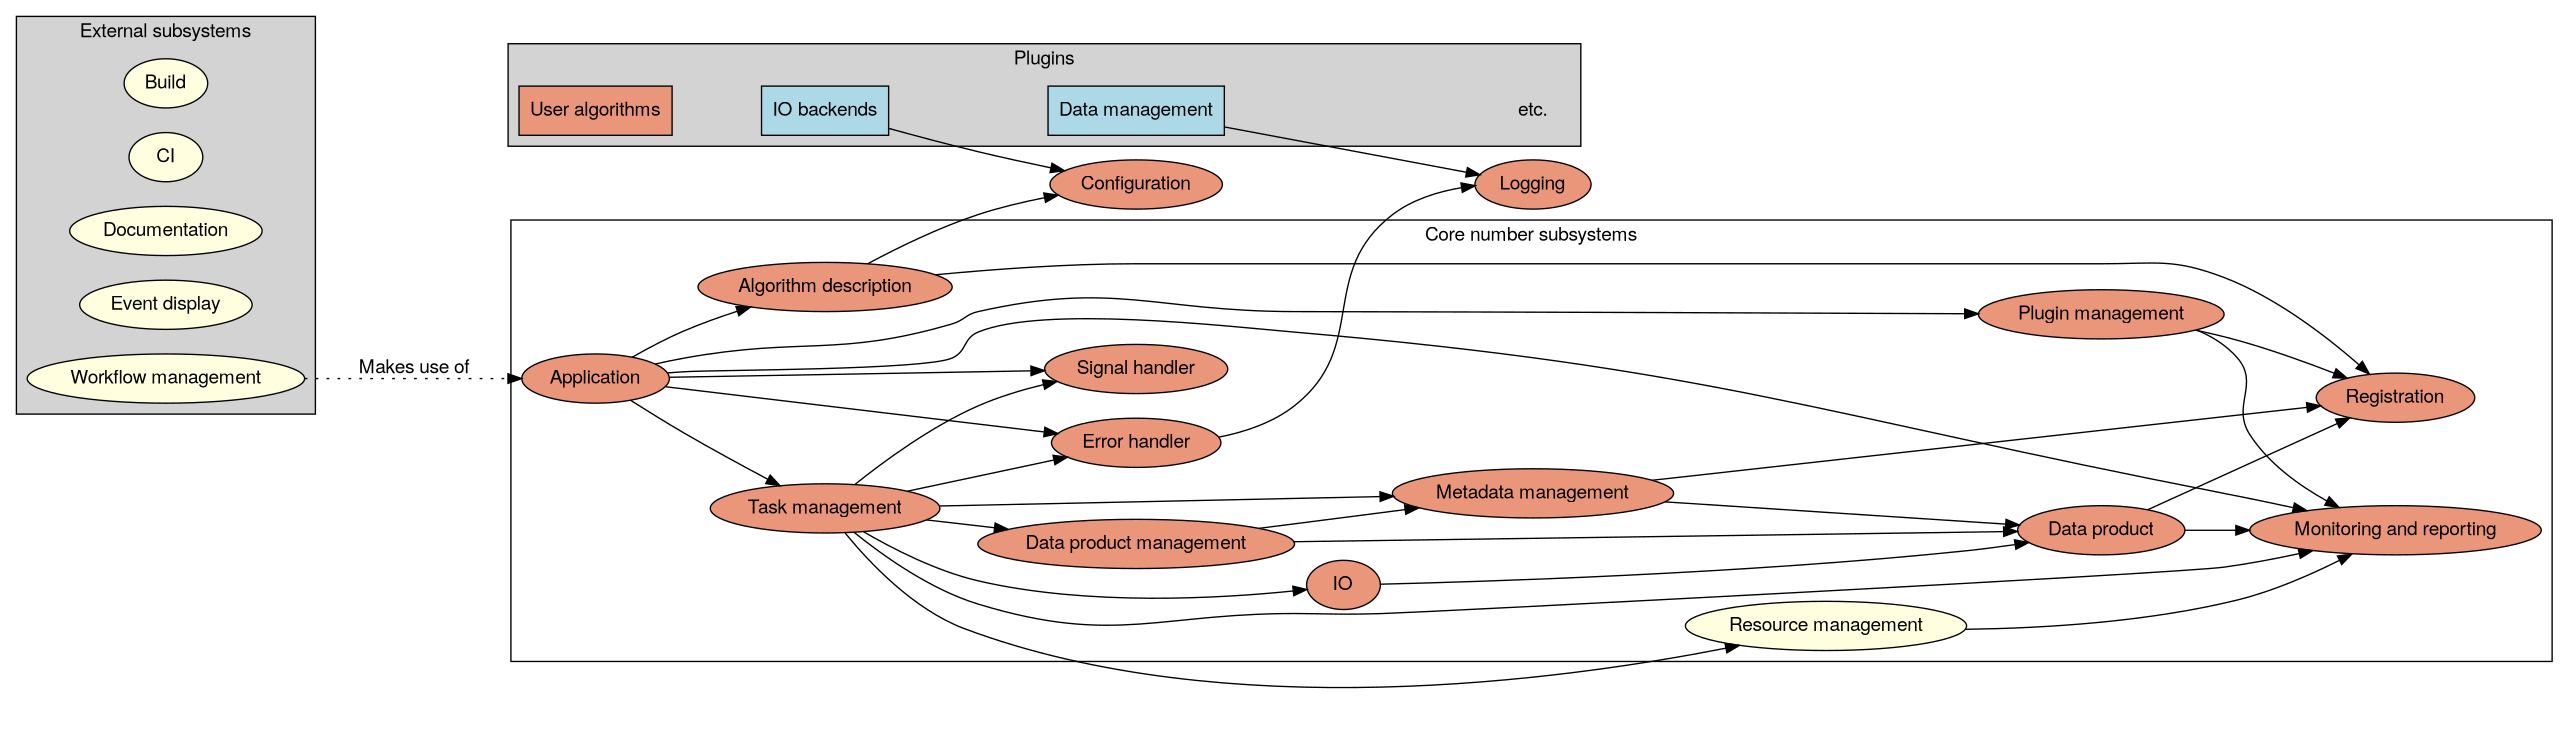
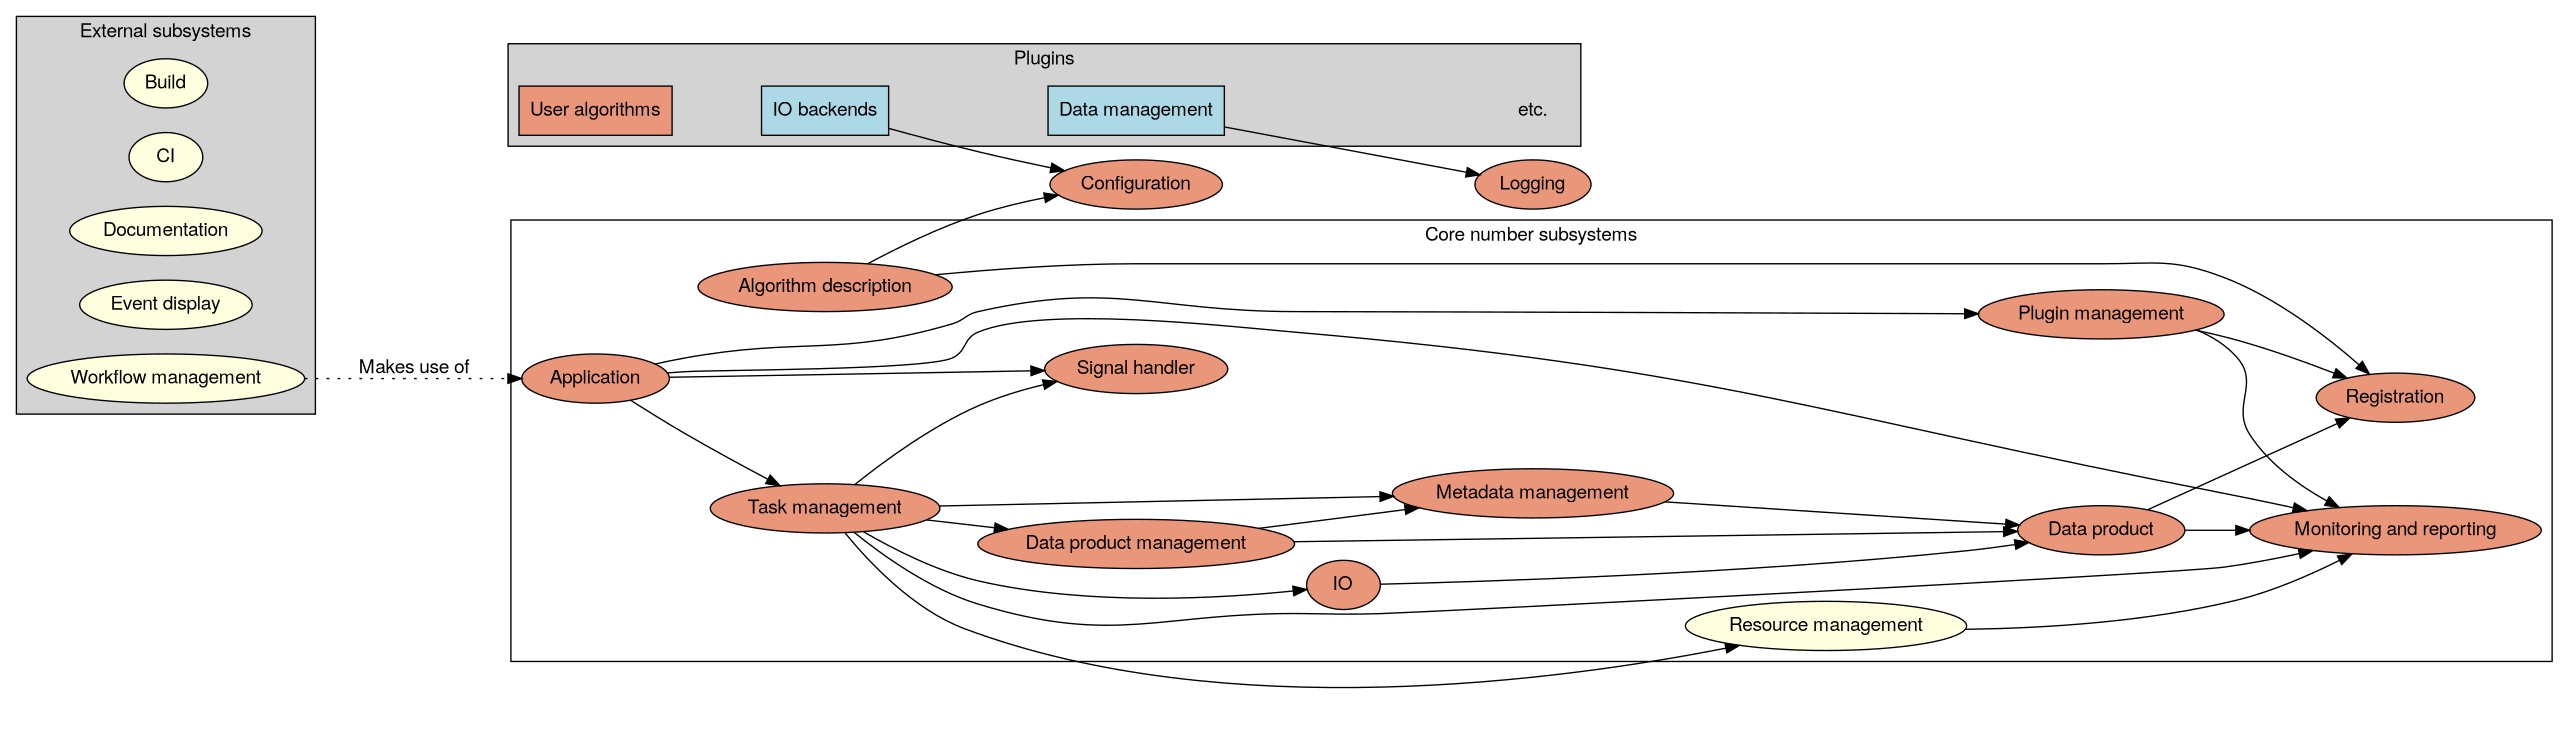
edge "Application" -> "Algorithm description": removed
node "Error handler": removed
edge "Metadata management" -> "Registration": removed
